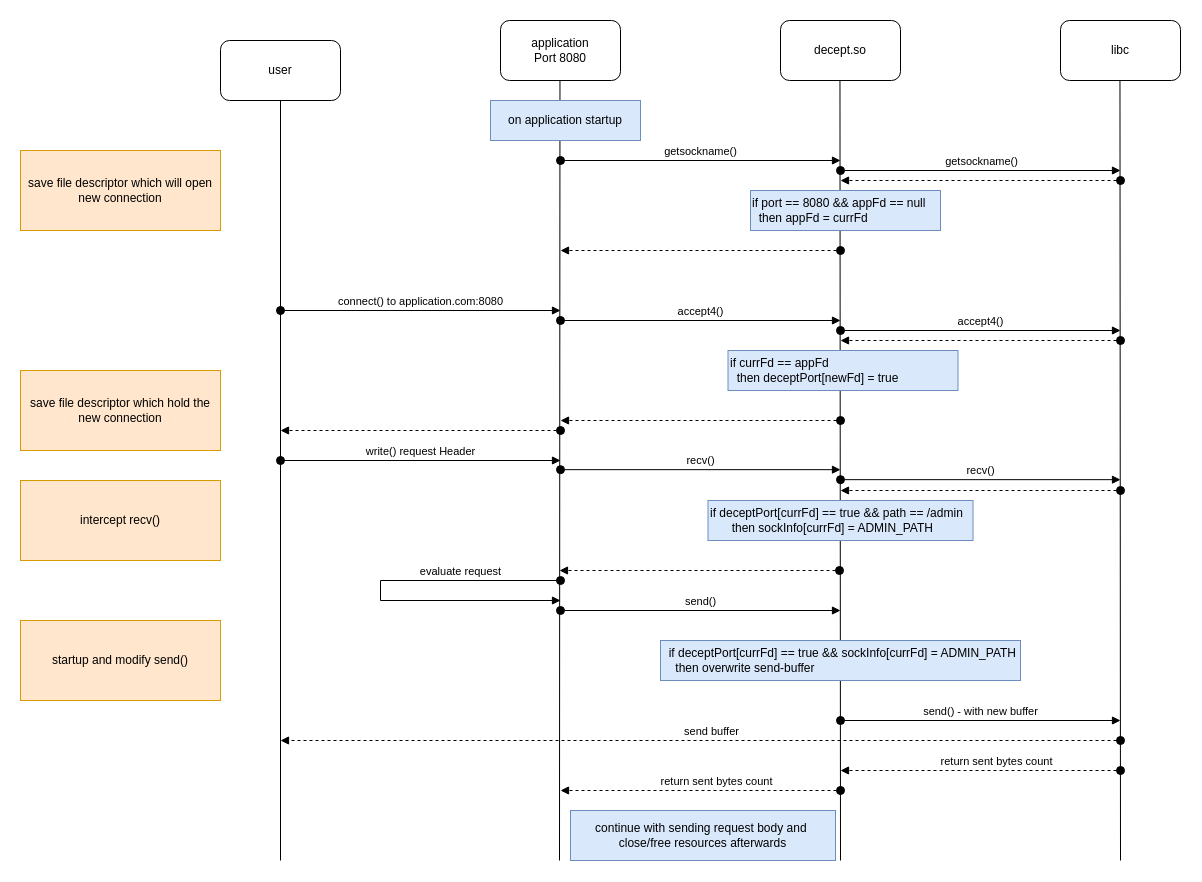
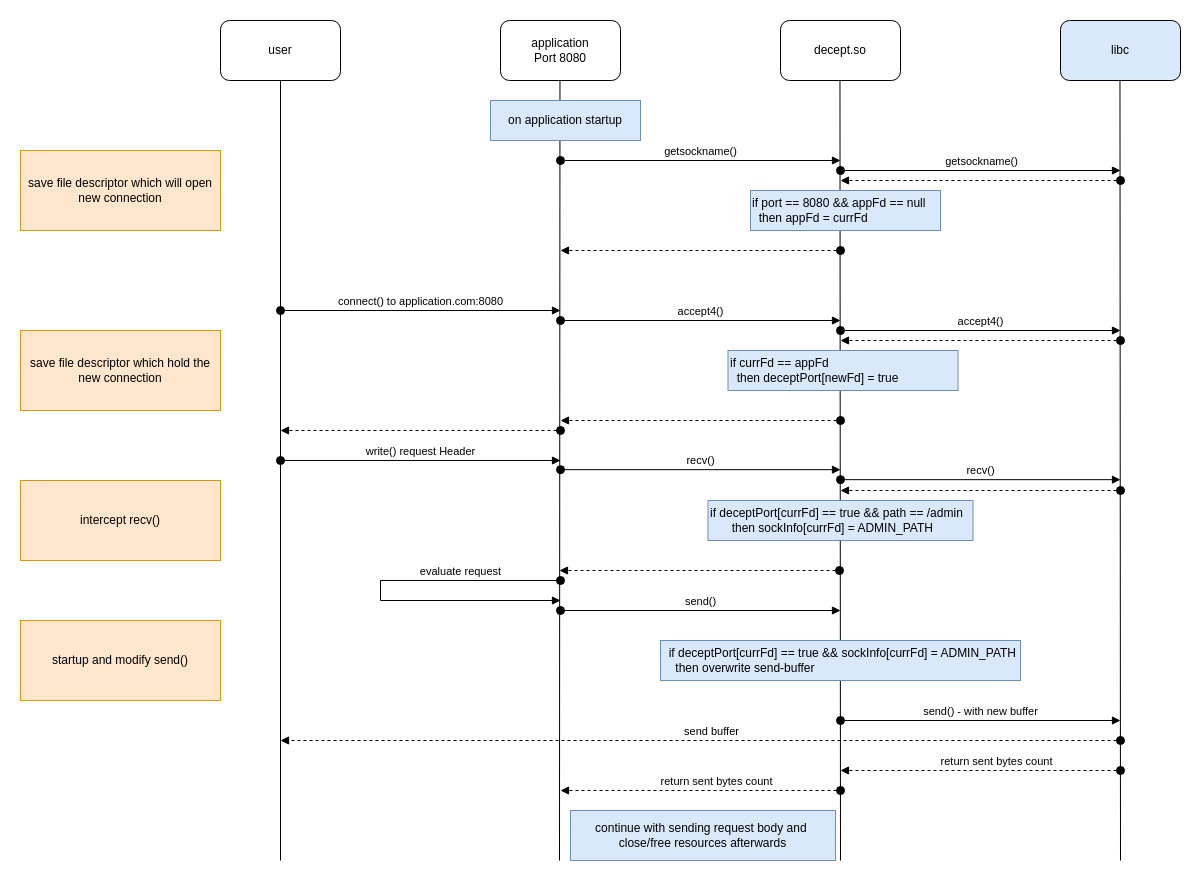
node "libc": fillcolor #ffffff -> #dae8fc
node "user": moved (281, 71) -> (281, 51)
node "save file descriptor which hold the new connection": moved (121, 411) -> (121, 371)
